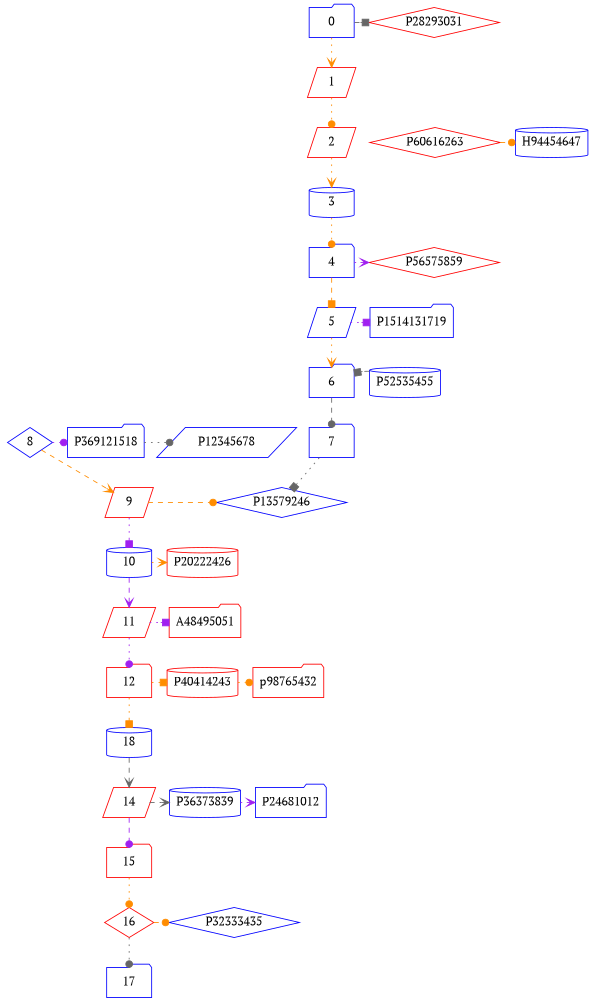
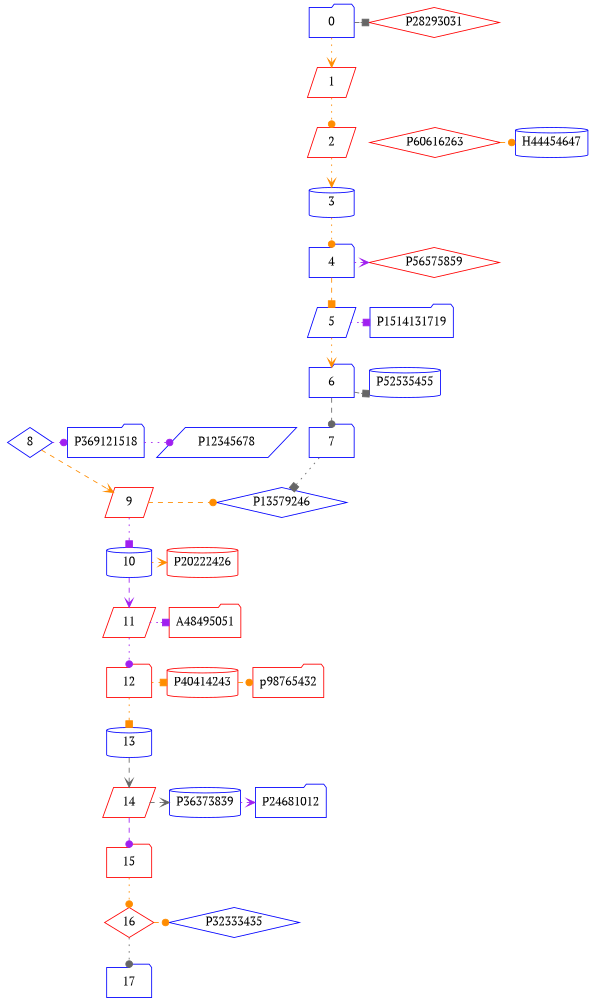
node "H94454647": label "H94454647" -> "H44454647"
edge "P52535455" -> "6": reversed
edge "P369121518" -> "P12345678": color gray40 -> purple
edge "P40414243" -> "p98765432": style dotted -> dashed
node "18": label "18" -> "13"
